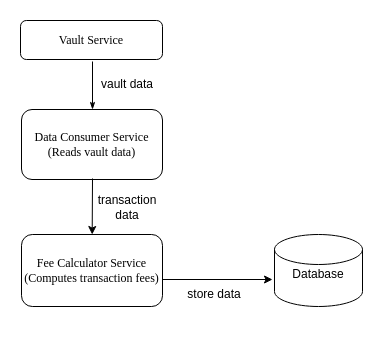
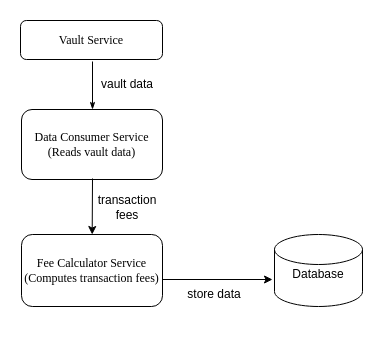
node "transaction data": label "transaction data" -> "transaction fees"
